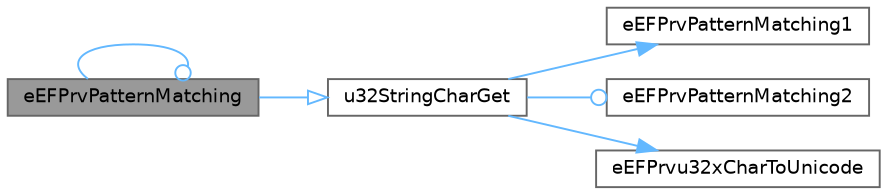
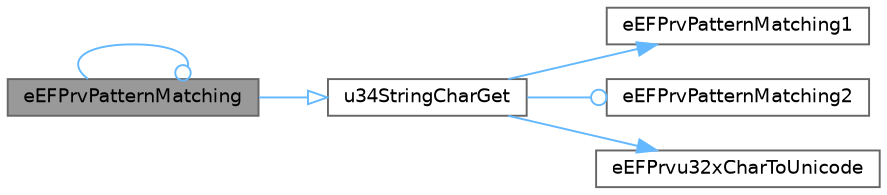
node "u32StringCharGet": label "u32StringCharGet" -> "u34StringCharGet"
